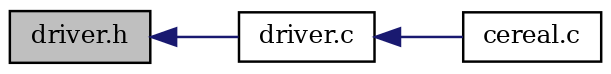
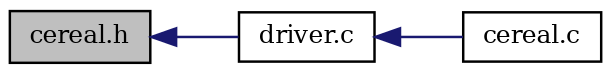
node "driver.h": label "driver.h" -> "cereal.h"
